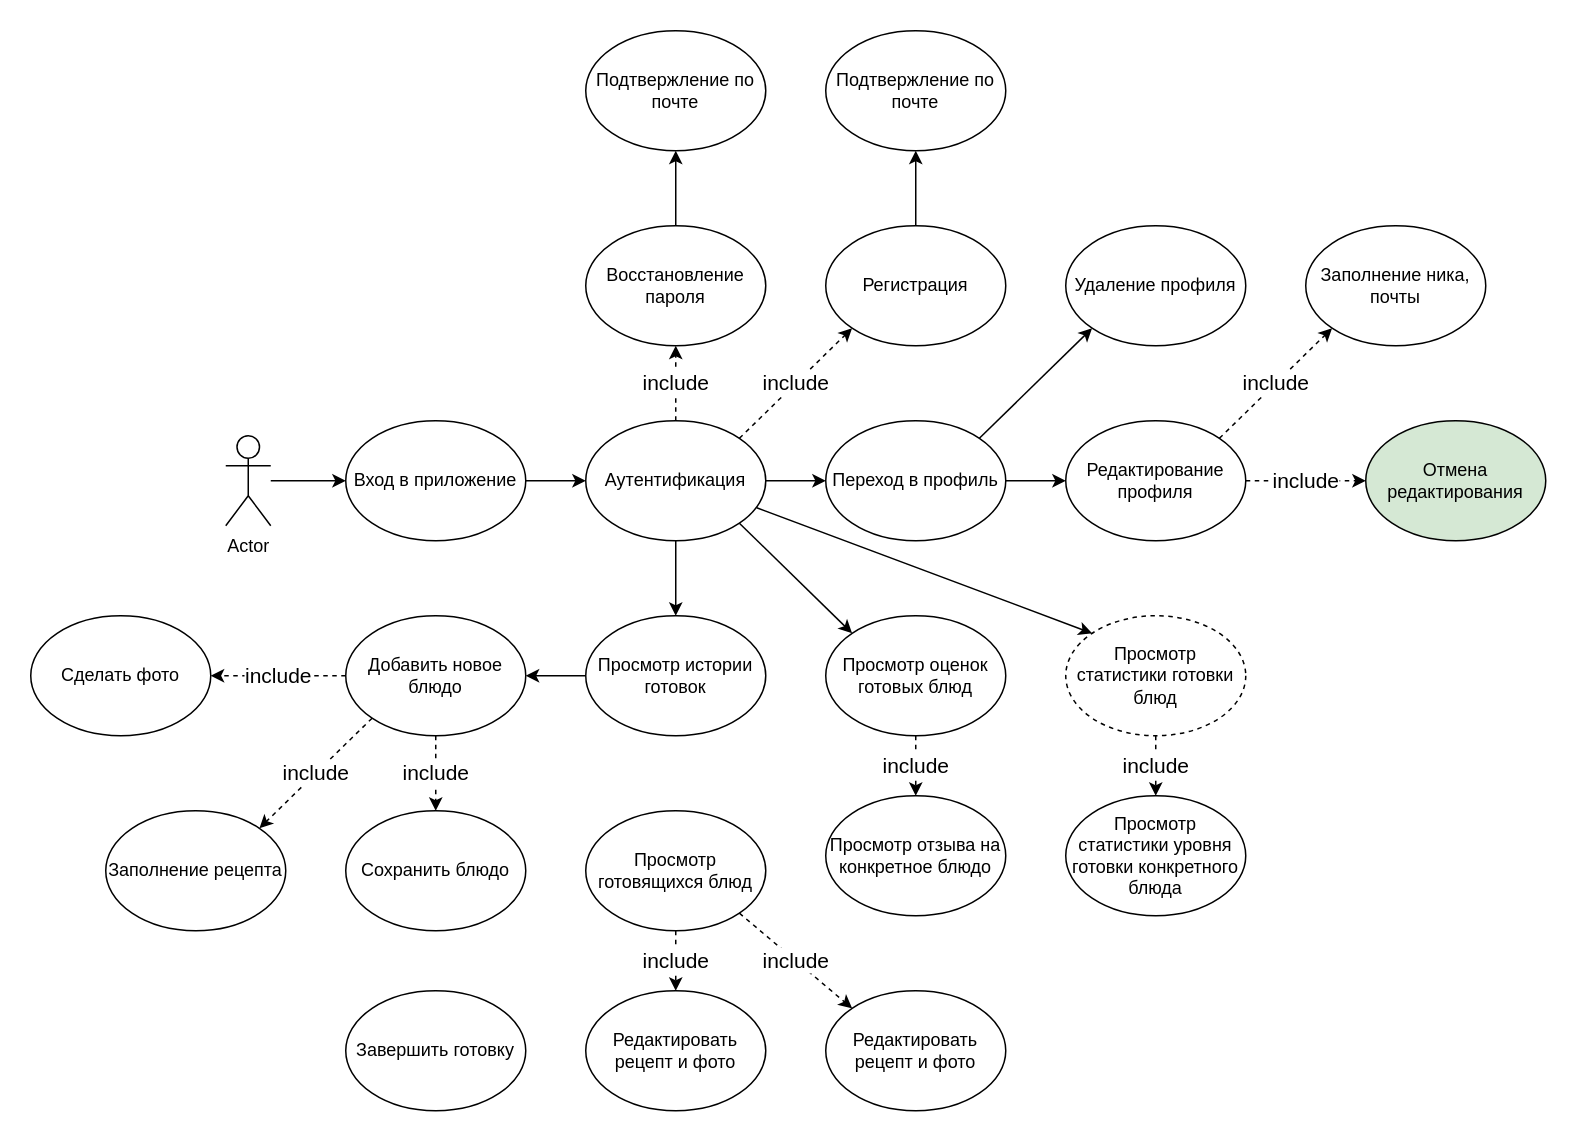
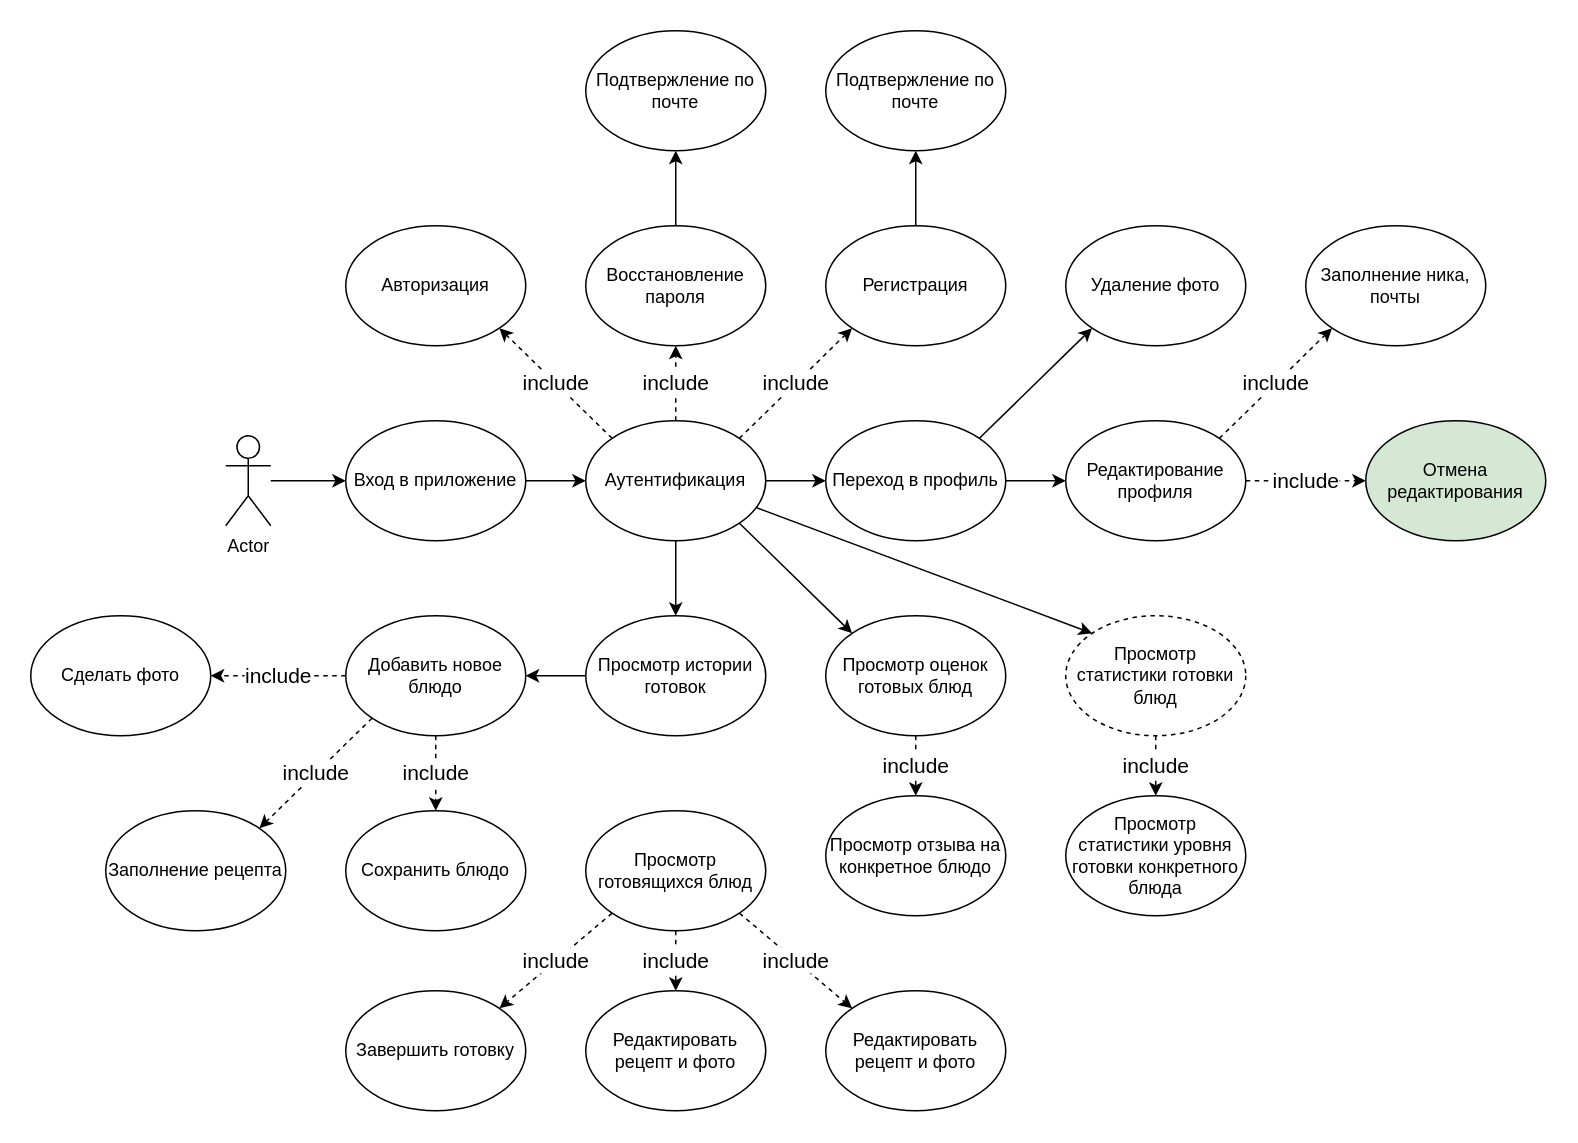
node "Авторизация": added
node "Удаление профиля": label "Удаление профиля" -> "Удаление фото"
edge "Аутентификация" -> "Авторизация": added, label "include"
edge "Просмотр готовящихся блюд" -> "Завершить готовку": added, label "include"
